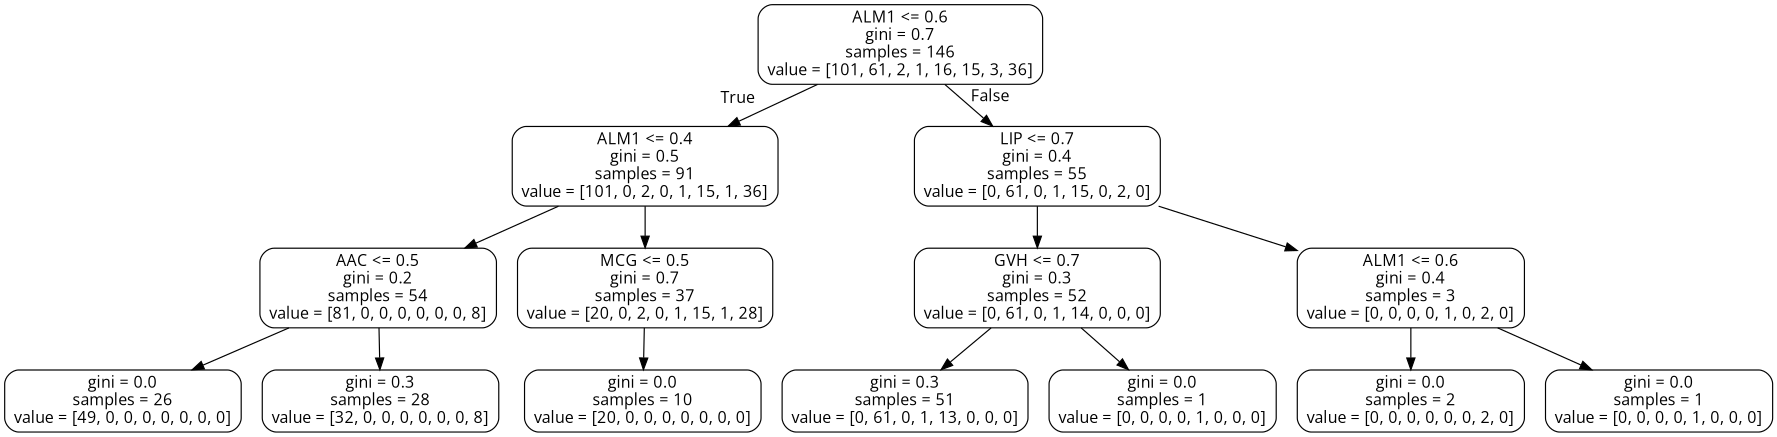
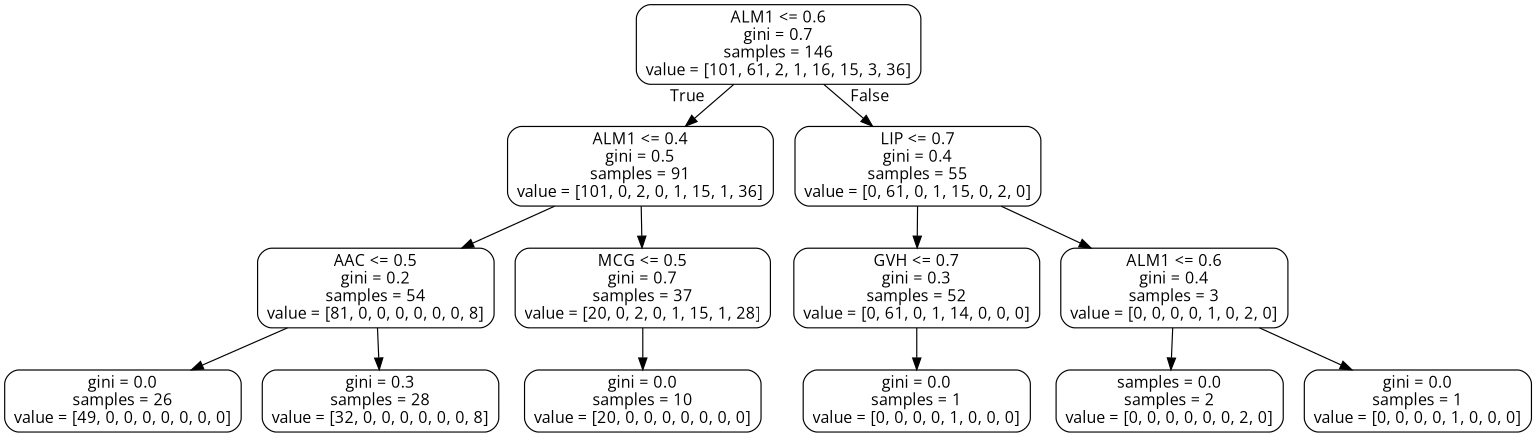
node "gini = 0.3 samples = 51 value = [0, 61, 0, 1, 13, 0, 0, 0]": removed
node "gini = 0.0 samples = 2 value = [0, 0, 0, 0, 0, 0, 2, 0]": label "gini = 0.0 samples = 2 value = [0, 0, 0, 0, 0, 0, 2, 0]" -> "samples = 0.0 samples = 2 value = [0, 0, 0, 0, 0, 0, 2, 0]"
